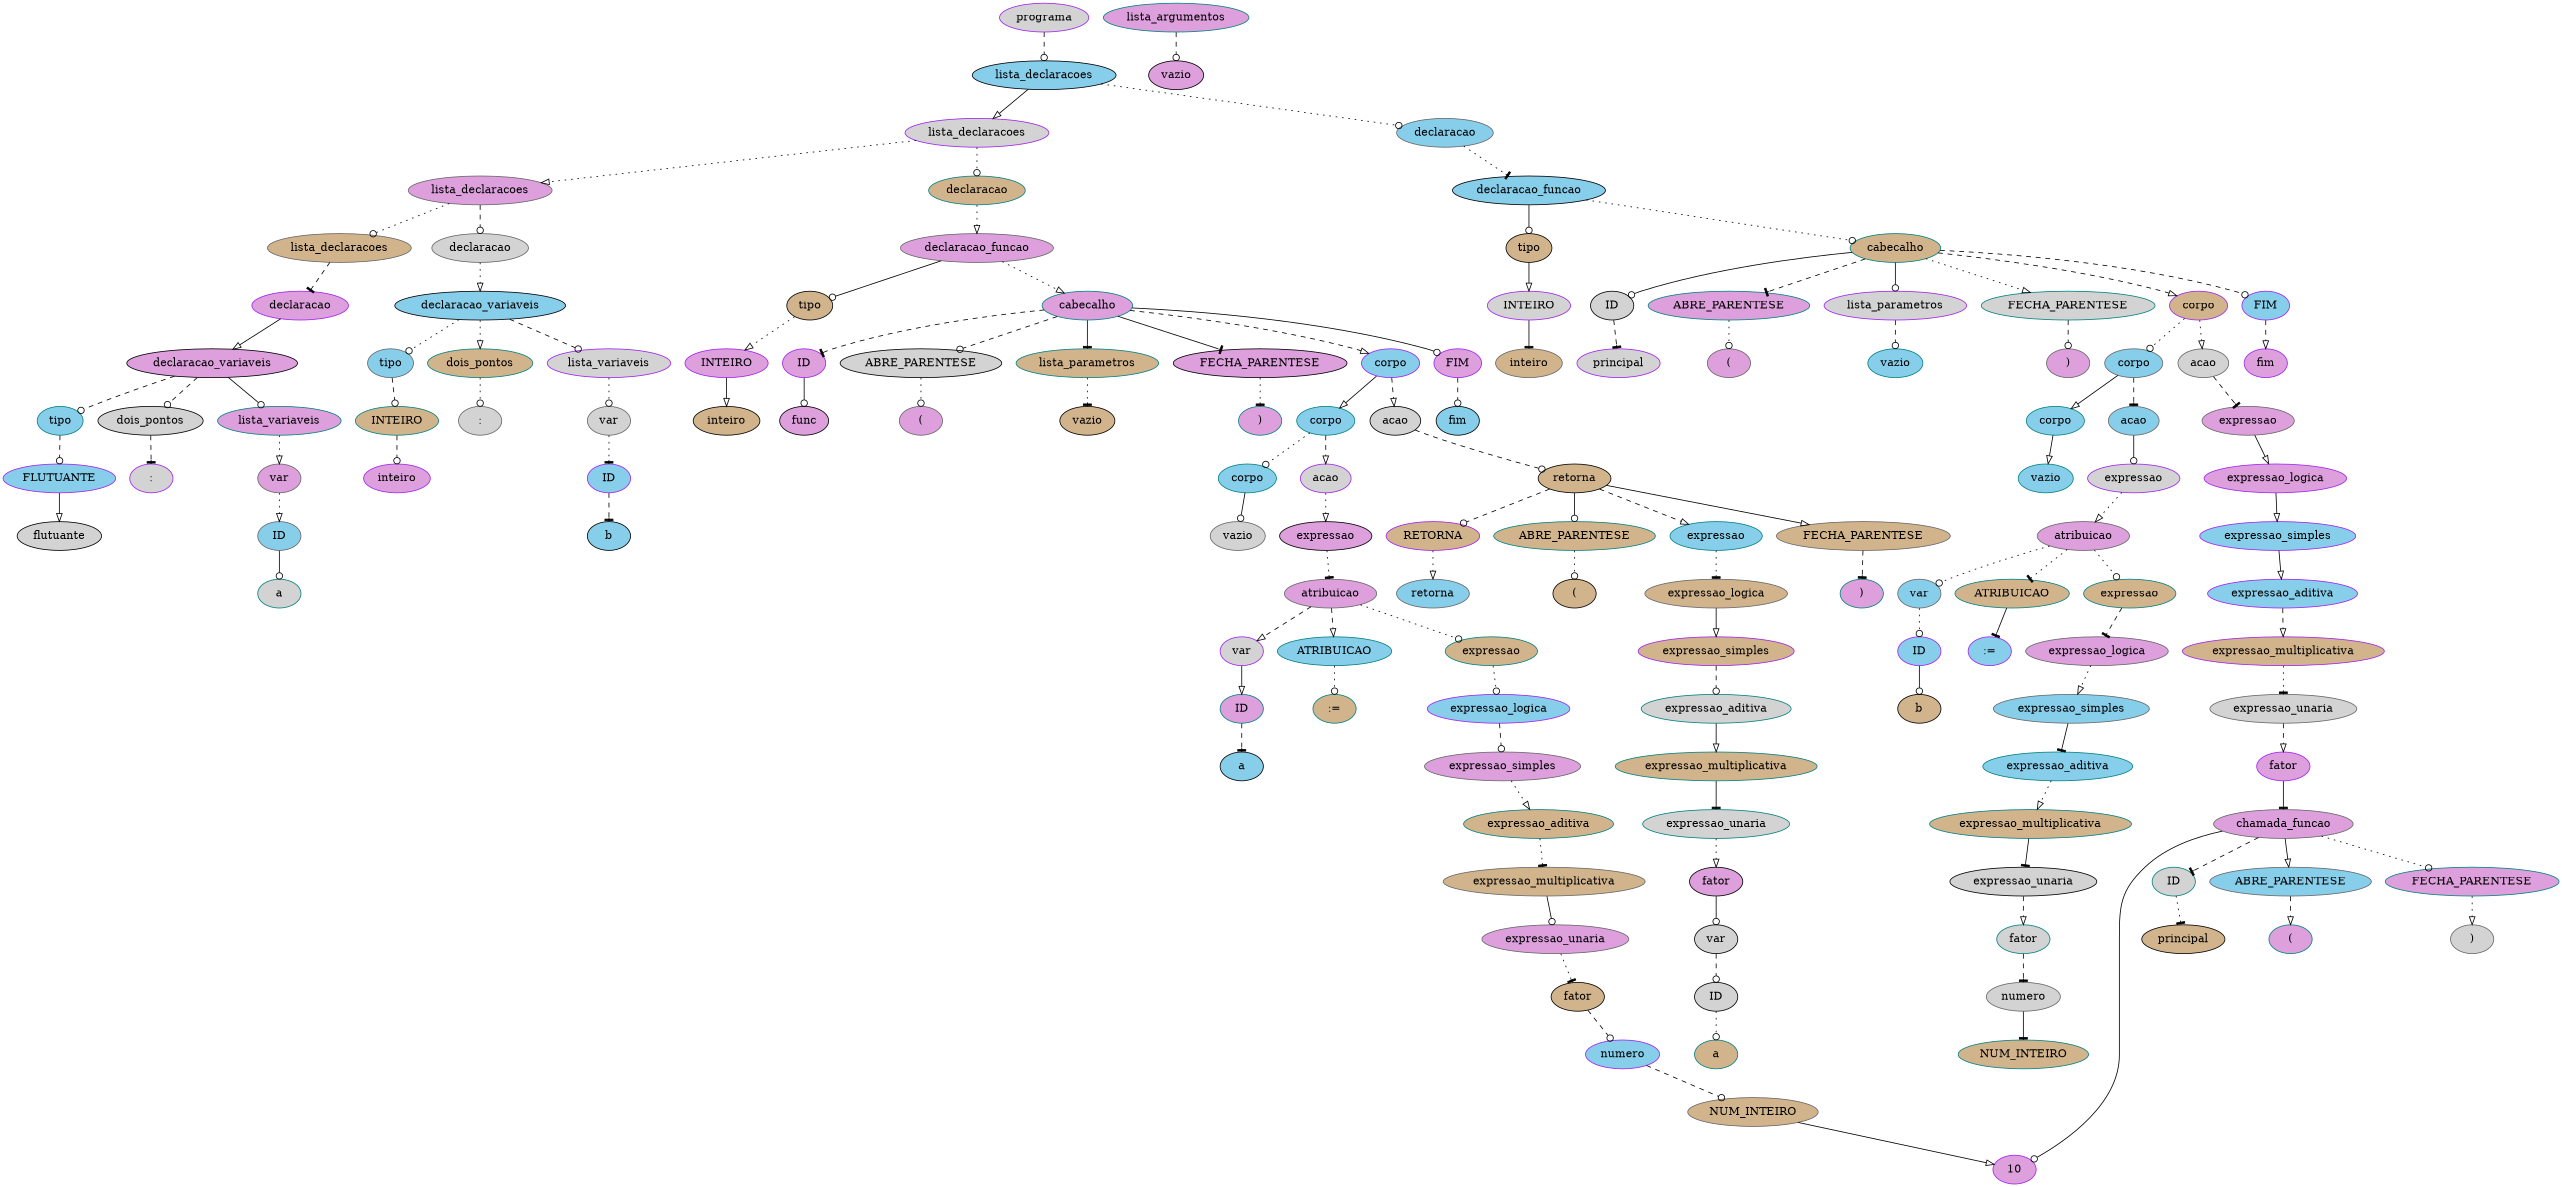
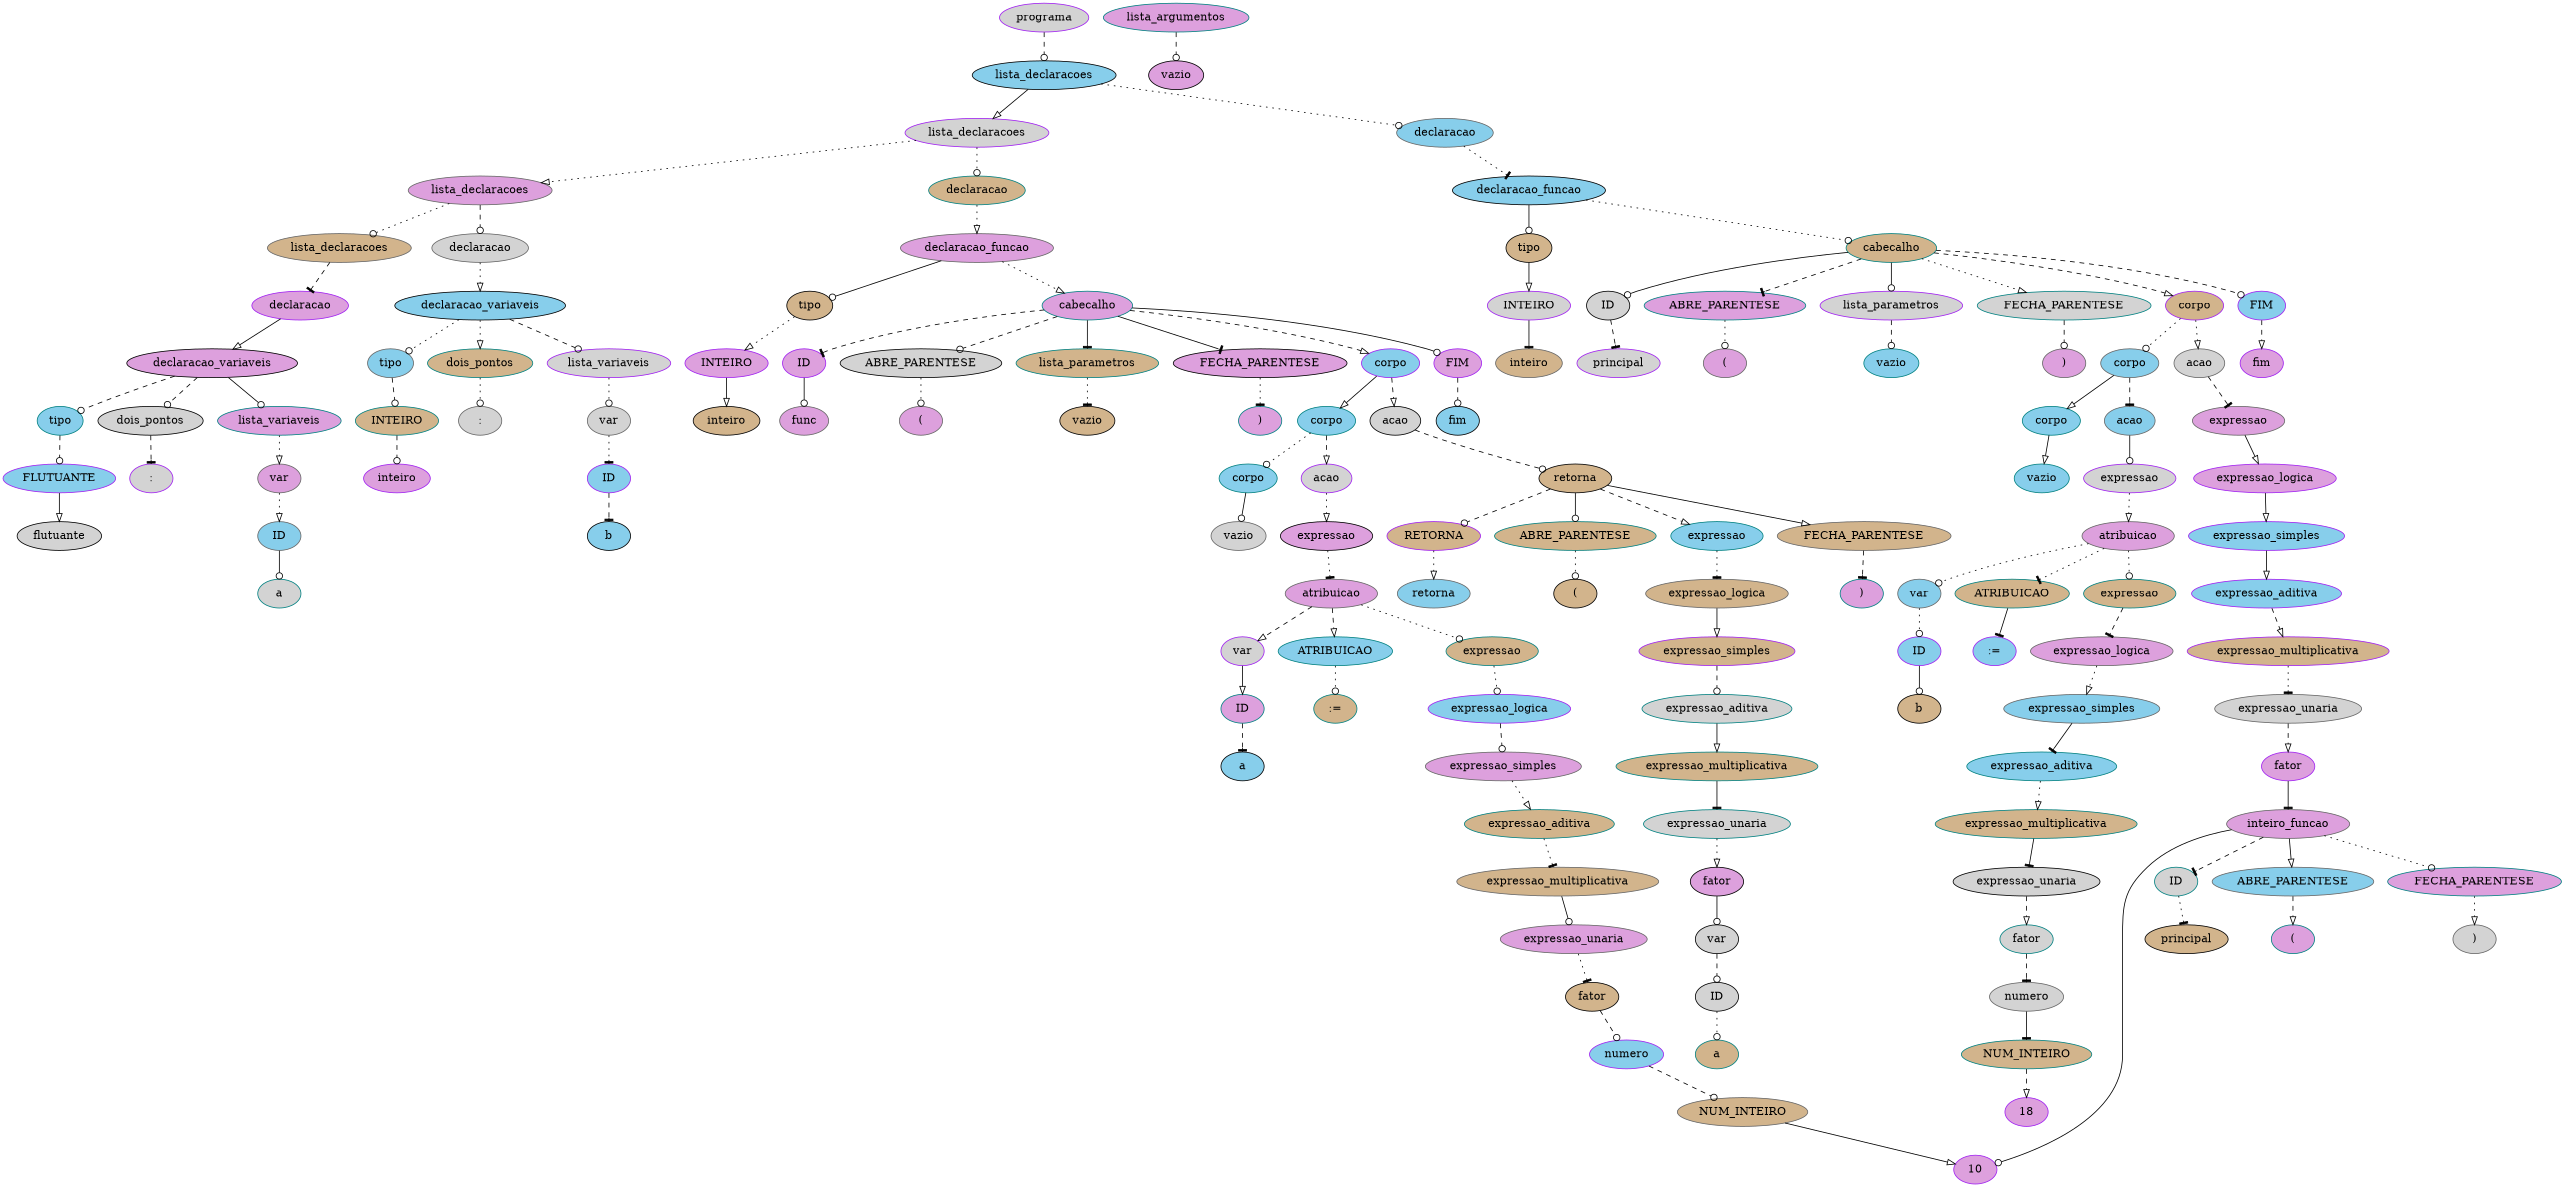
node "func": color black -> gray40
node "chamada_funcao": label "chamada_funcao" -> "inteiro_funcao"
node "18": added
